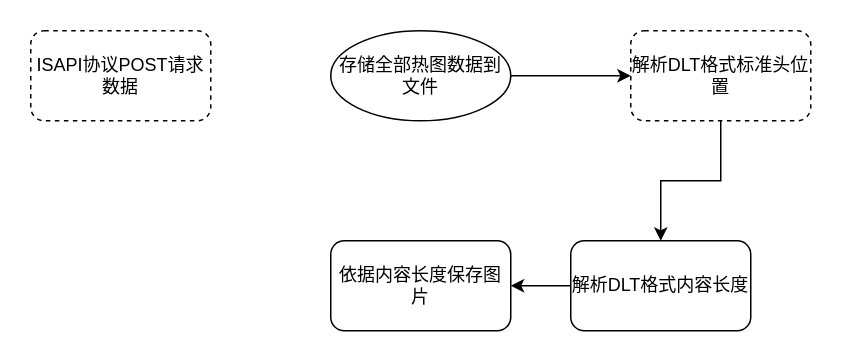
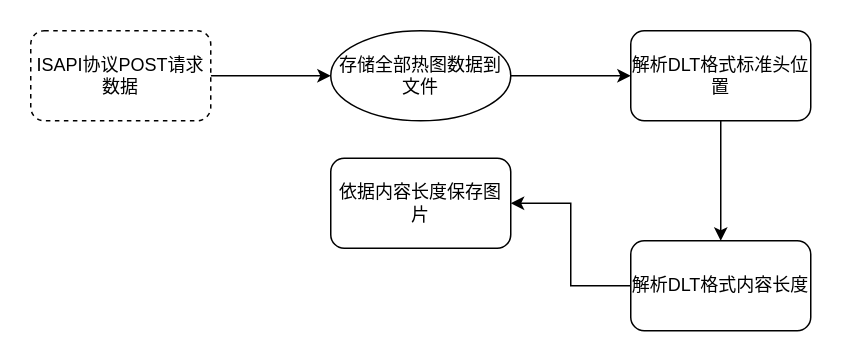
edge "ISAPI协议POST请求数据" -> "存储全部热图数据到文件": added
node "解析DLT格式标准头位置": style dashed -> solid
node "依据内容长度保存图片": moved (421, 286) -> (421, 203)
node "解析DLT格式内容长度": moved (661, 286) -> (721, 286)
